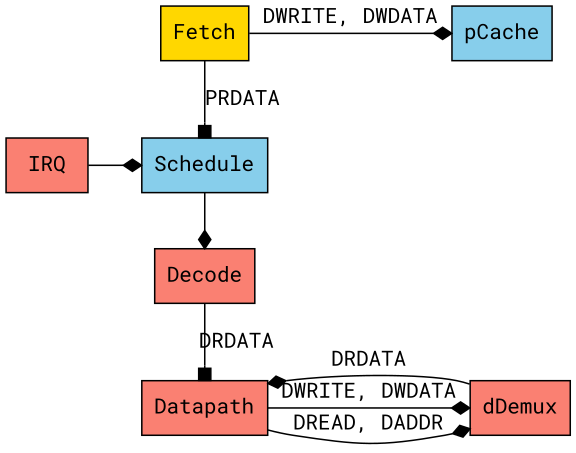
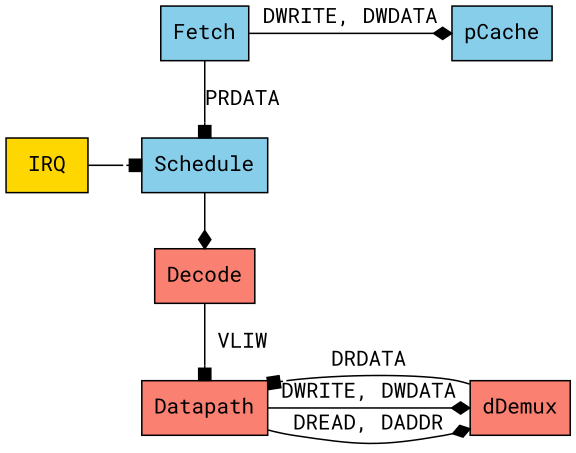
node "Fetch": fillcolor gold -> skyblue
node "IRQ": fillcolor salmon -> gold
edge "IRQ" -> "Schedule": arrowhead diamond -> box
edge "Decode" -> "Datapath": label "DRDATA" -> " VLIW"
edge "dDemux" -> "Datapath": arrowhead diamond -> box
